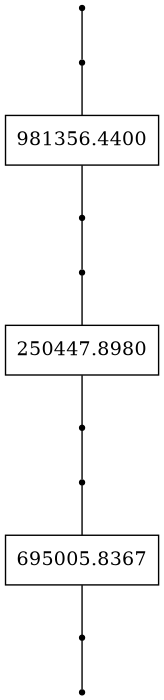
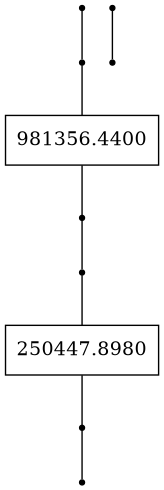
node "695005.8367": removed
